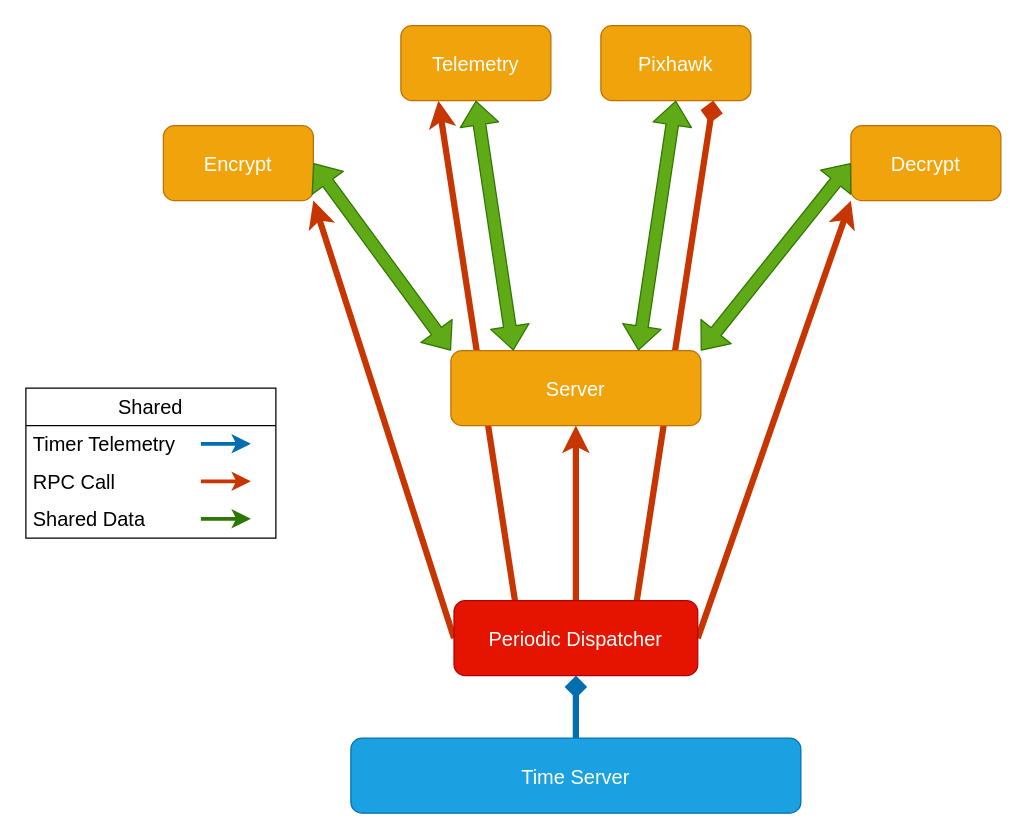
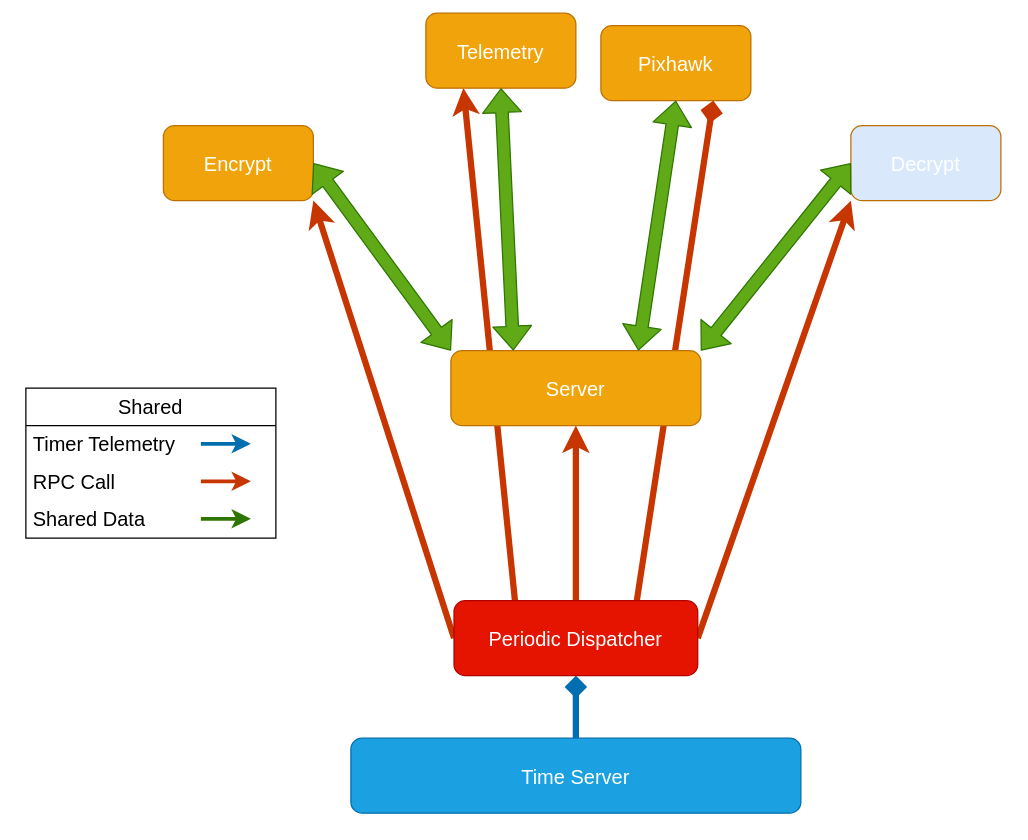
node "Telemetry": moved (476, 63) -> (501, 51)
node "Decrypt": fillcolor #f0a30a -> #dae8fc
